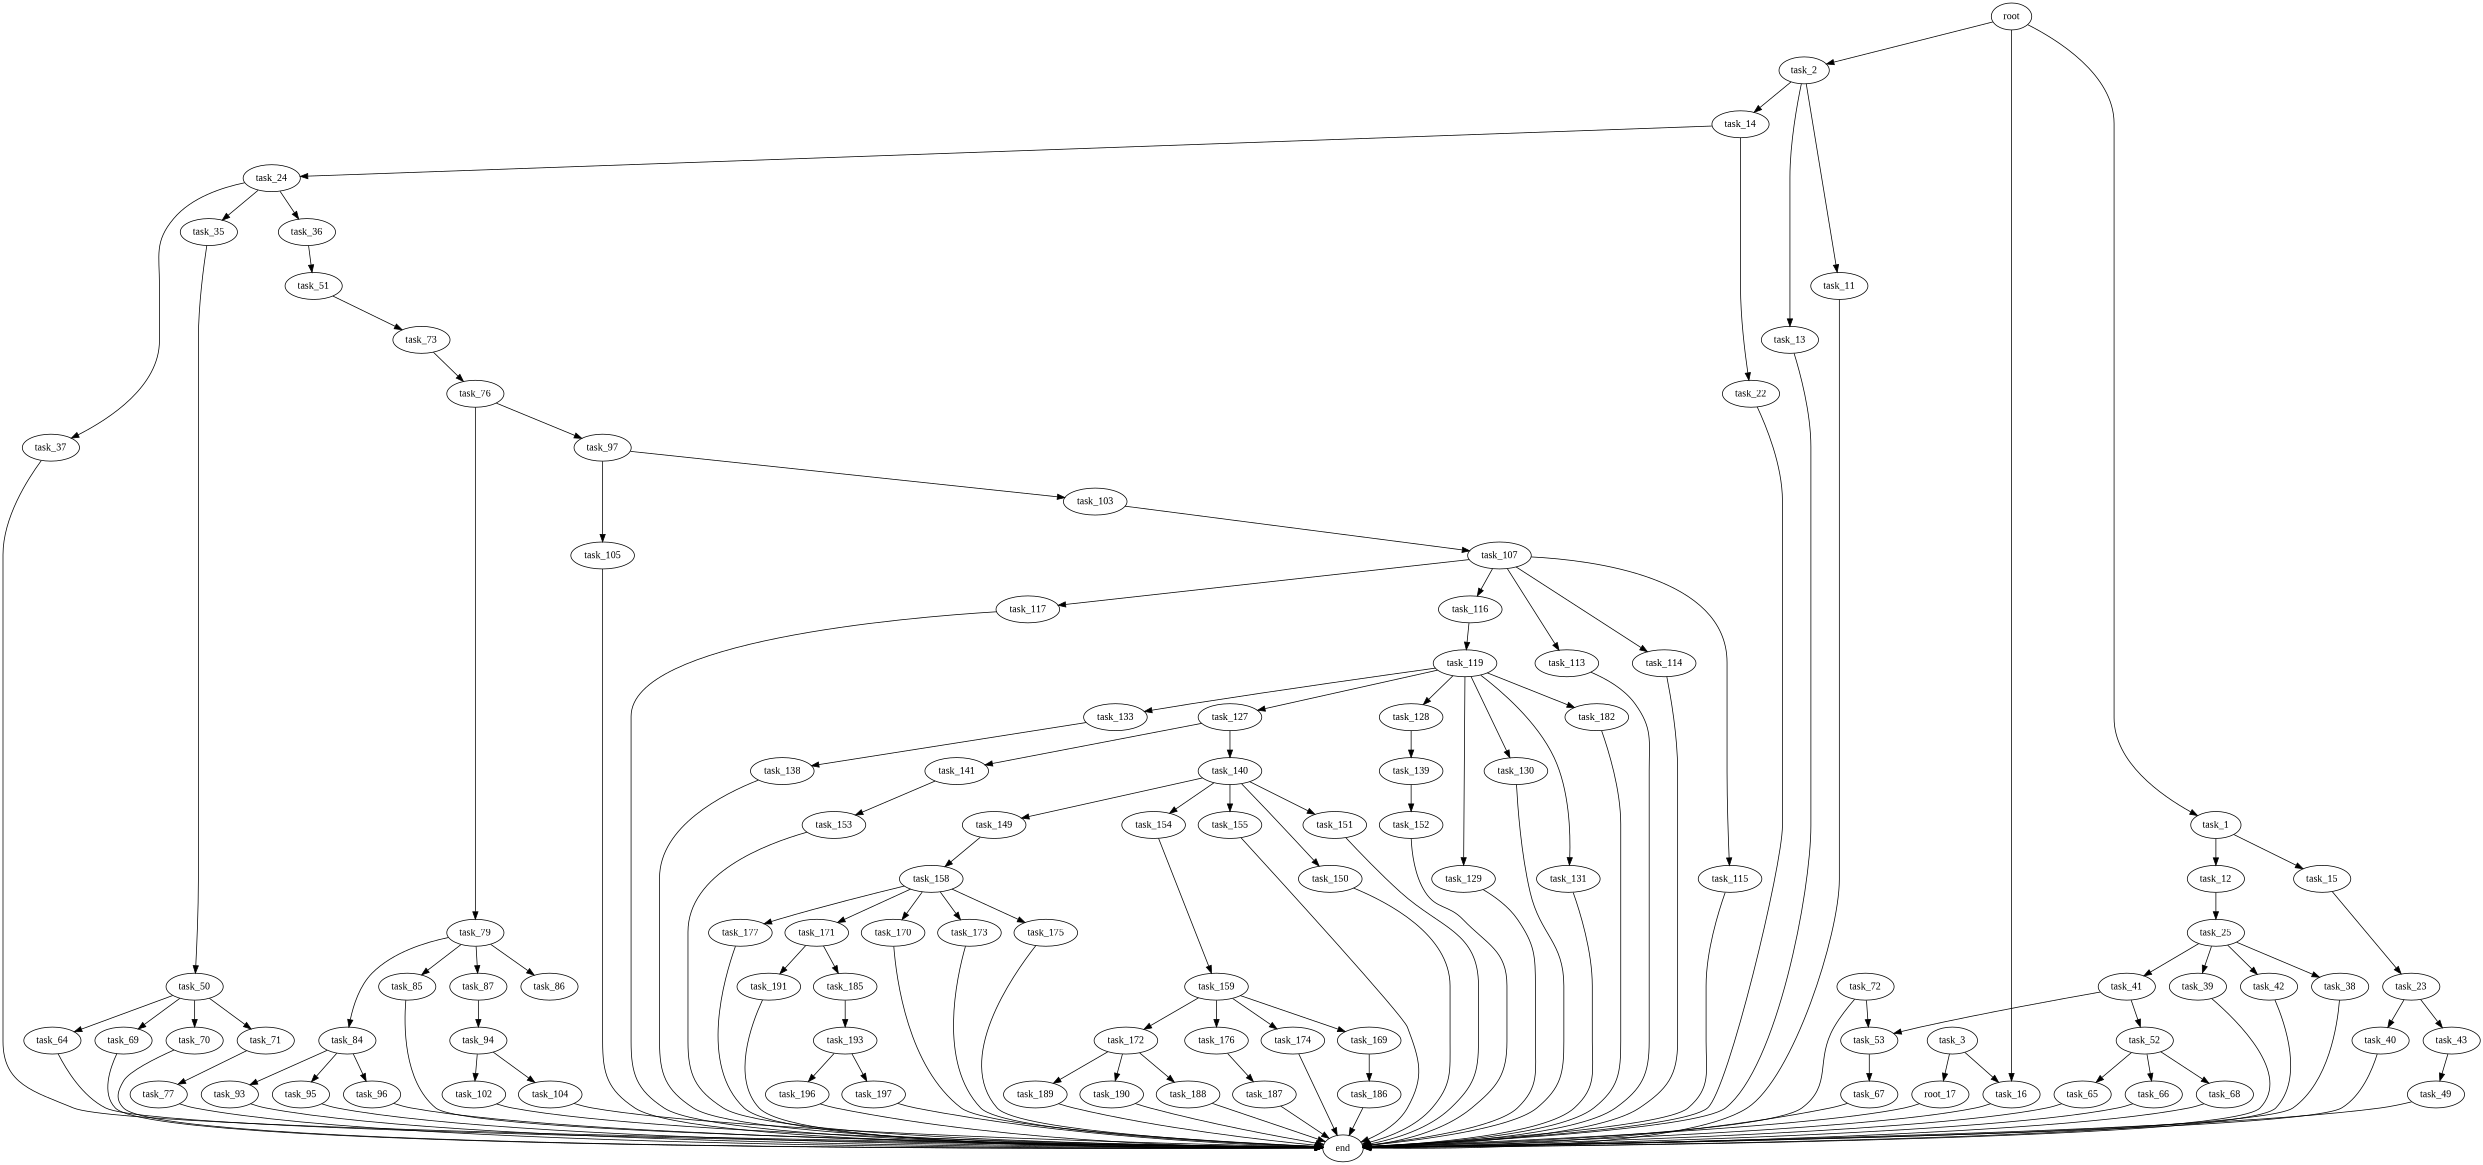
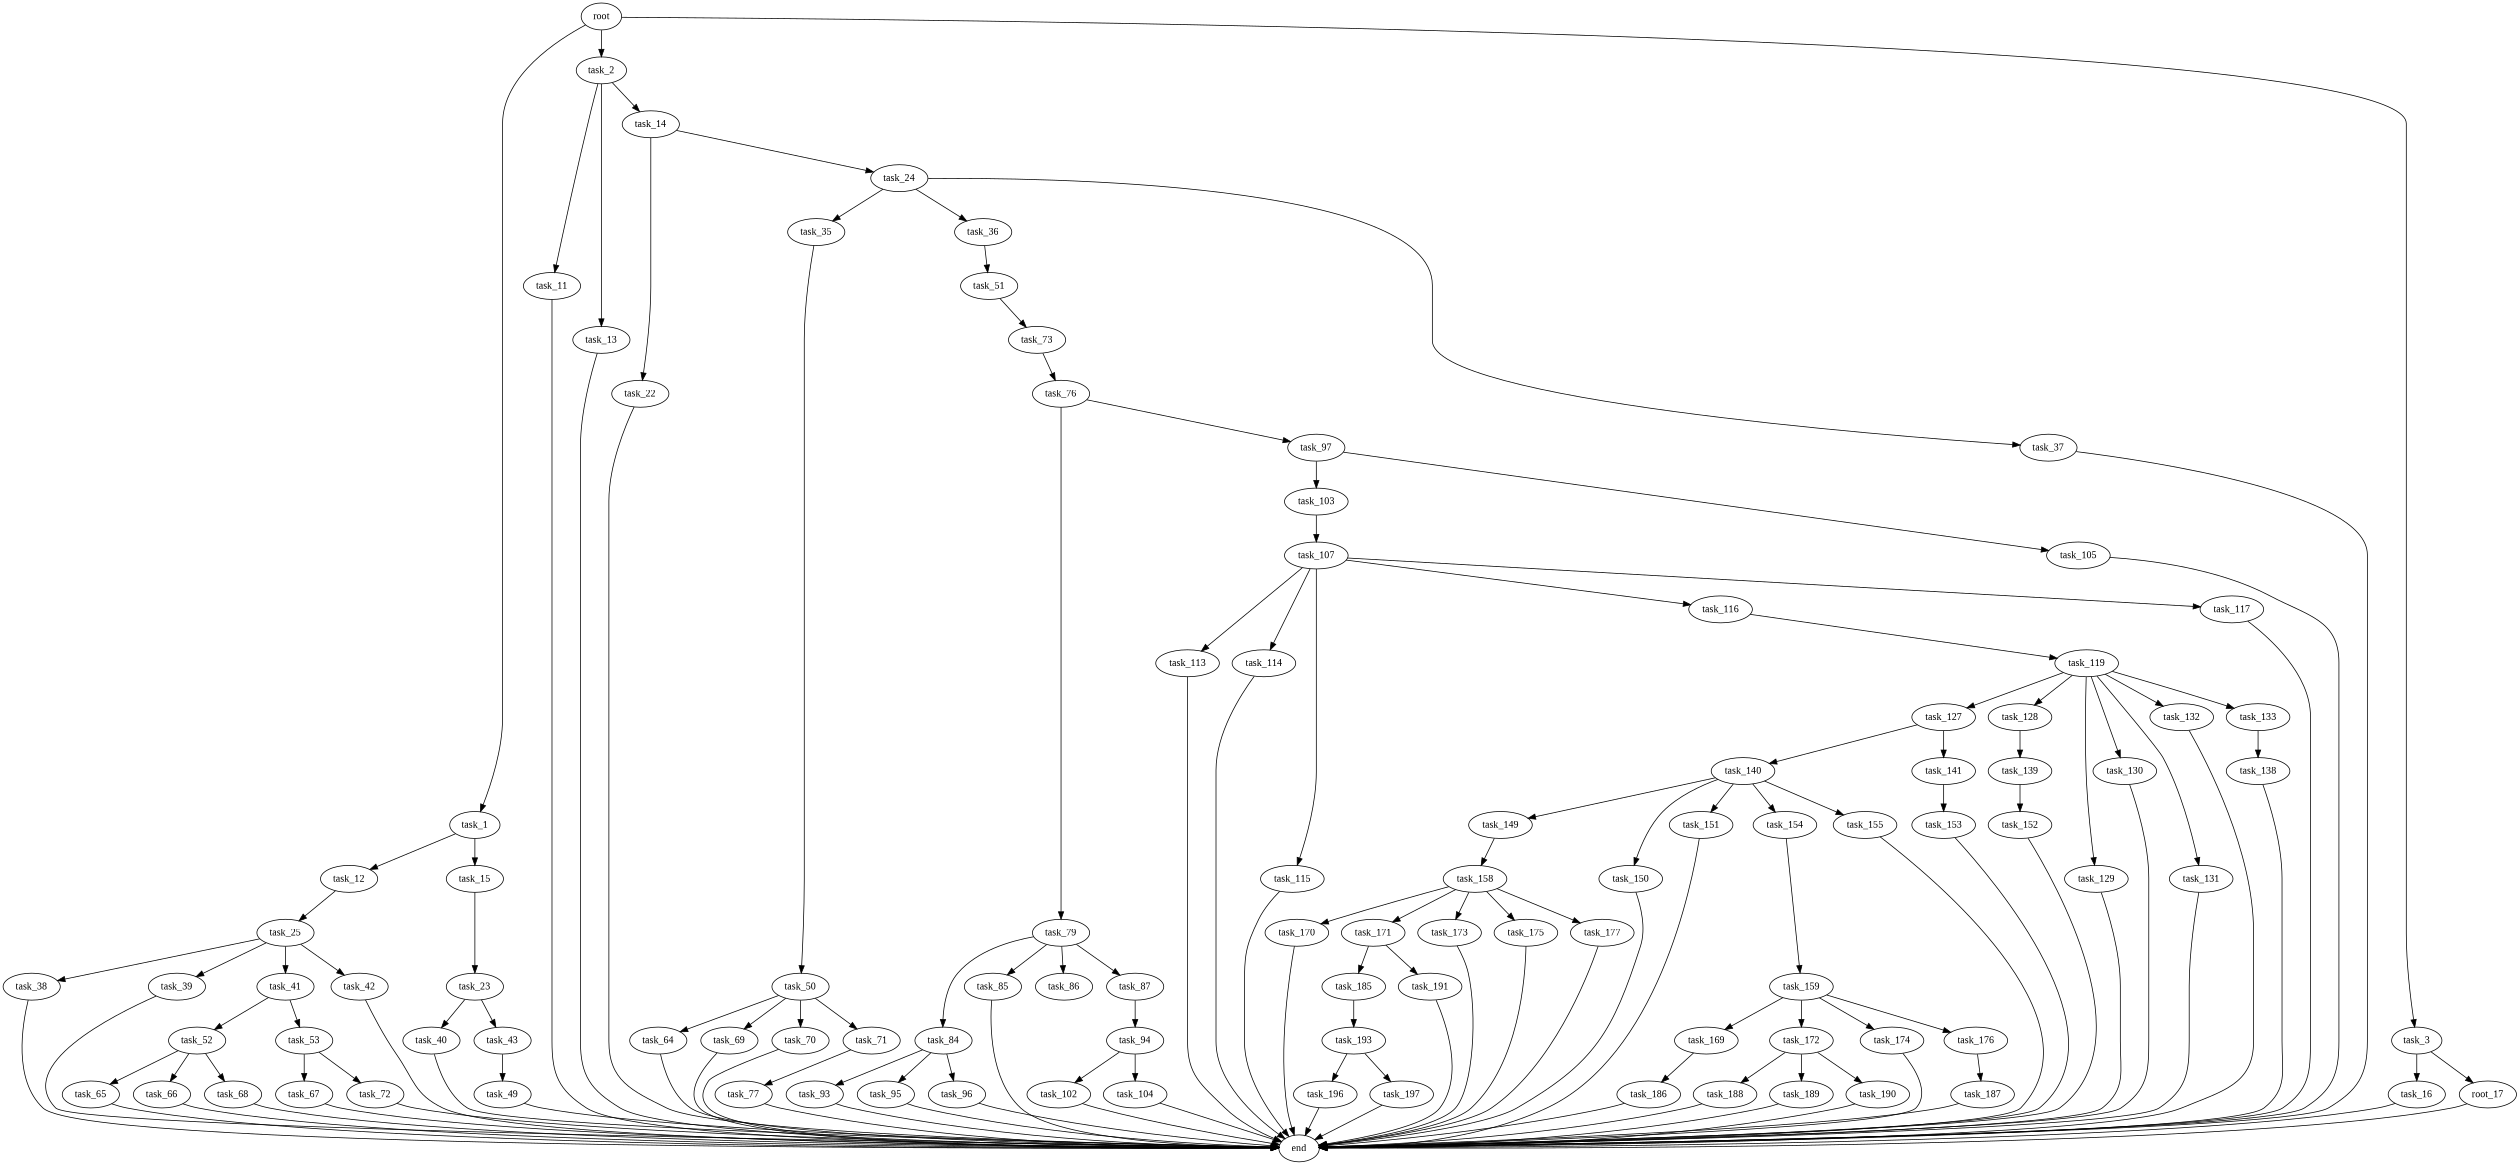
edge "root" -> "task_16": now "root" -> "task_3"
node "task_182": label "task_182" -> "task_132"
edge "task_72" -> "task_53": reversed
